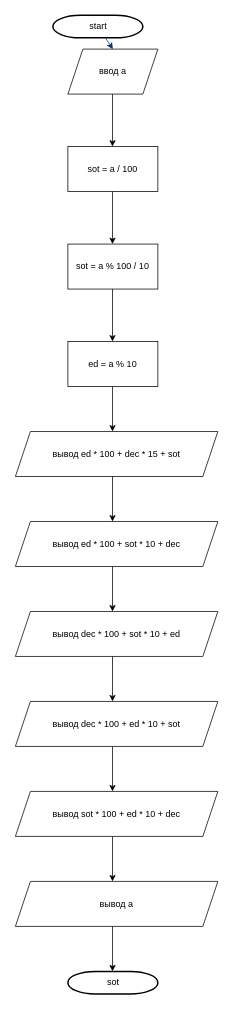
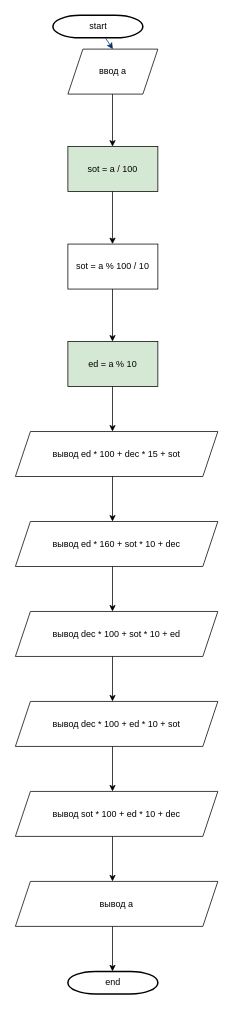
node "sot = a / 100": fillcolor #ffffff -> #d5e8d4
node "ed = a % 10": fillcolor #ffffff -> #d5e8d4
node "вывод ed * 100 + sot * 10 + dec": label "вывод ed * 100 + sot * 10 + dec" -> "вывод ed * 160 + sot * 10 + dec"
node "sot": label "sot" -> "end"
